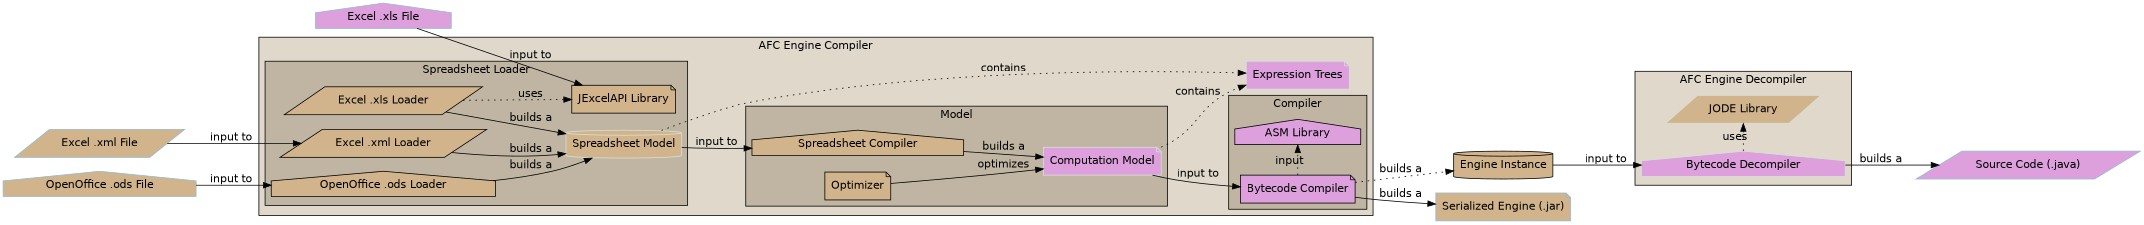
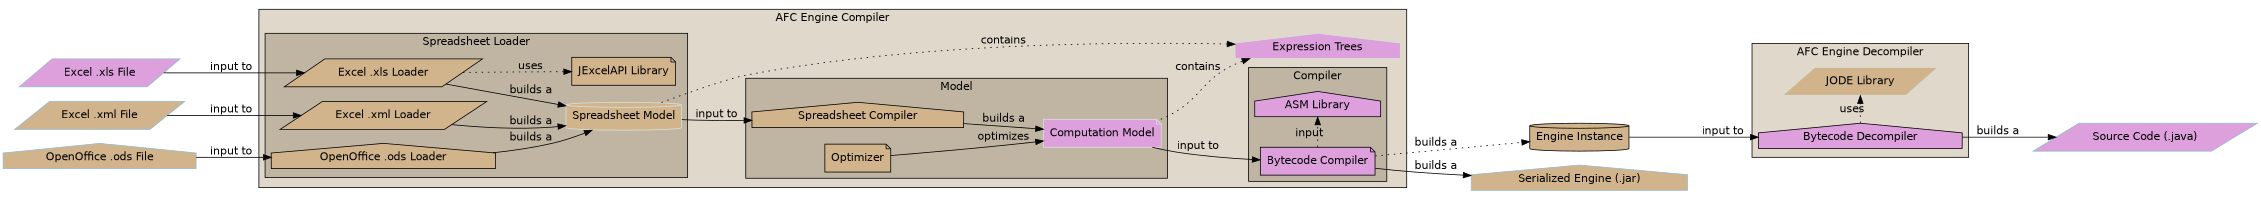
node "Excel .xls File": shape house -> parallelogram
edge "Excel .xls File" -> "JExcelAPI Library": now "Excel .xls File" -> "Excel .xls Loader"
node "Expression Trees": shape note -> house
node "Bytecode Decompiler": color #d6e1d9 -> black
node "Serialized Engine (.jar)": shape note -> house
